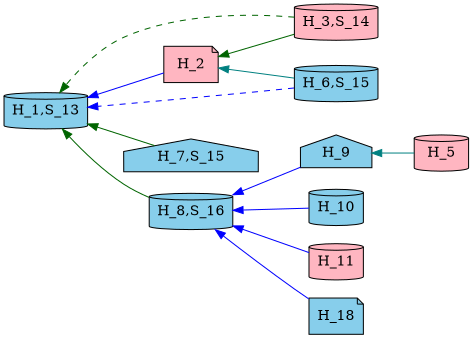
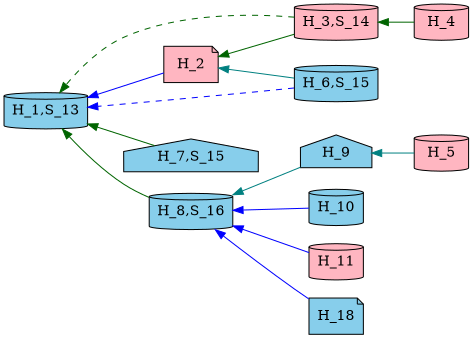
node "H_4": added
edge "H_9" -> "H_8,S_16": color blue -> teal
